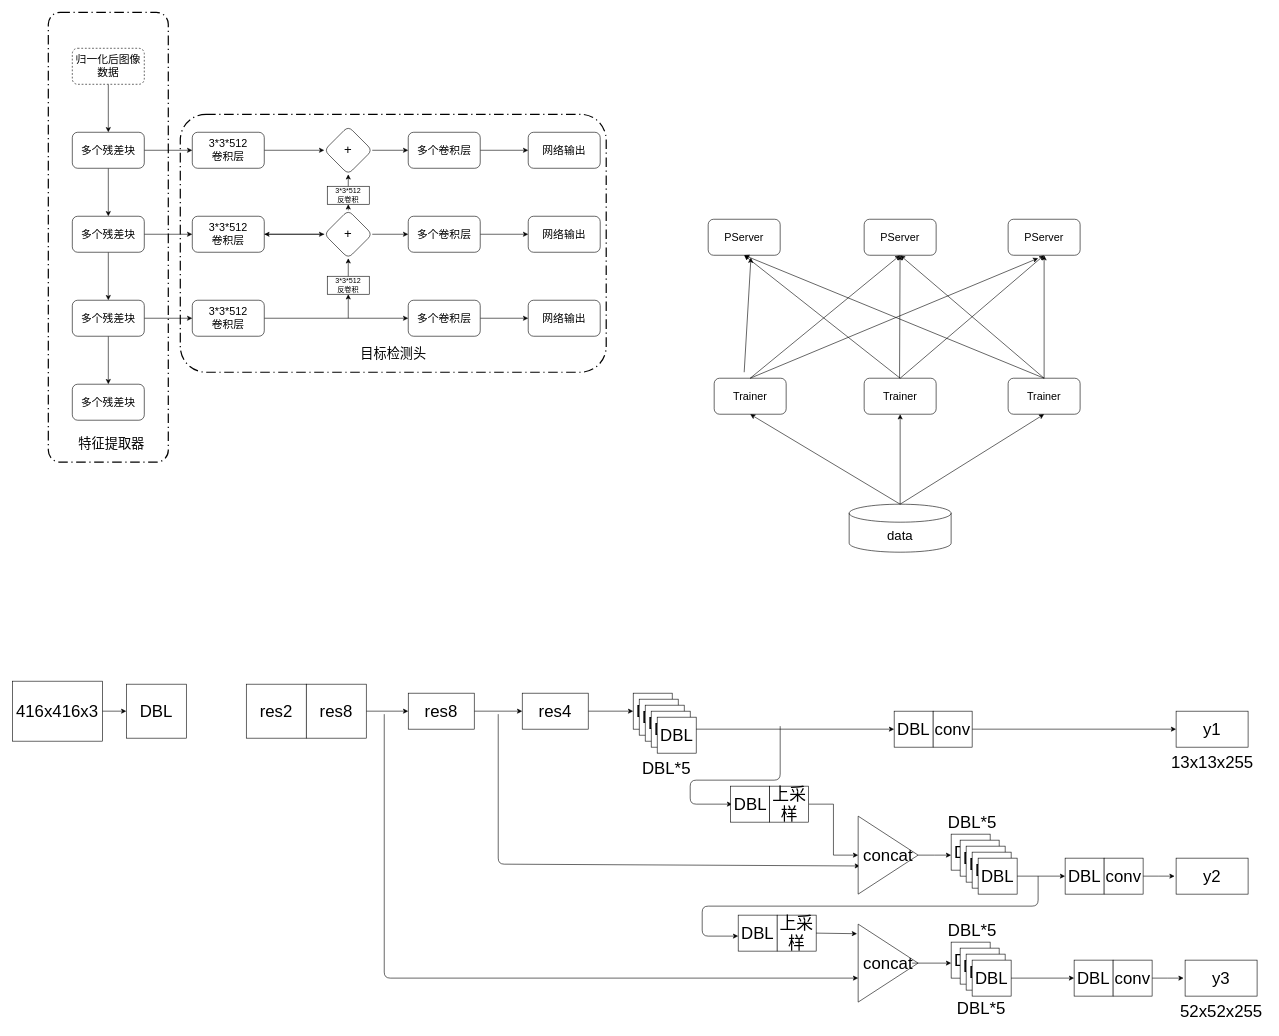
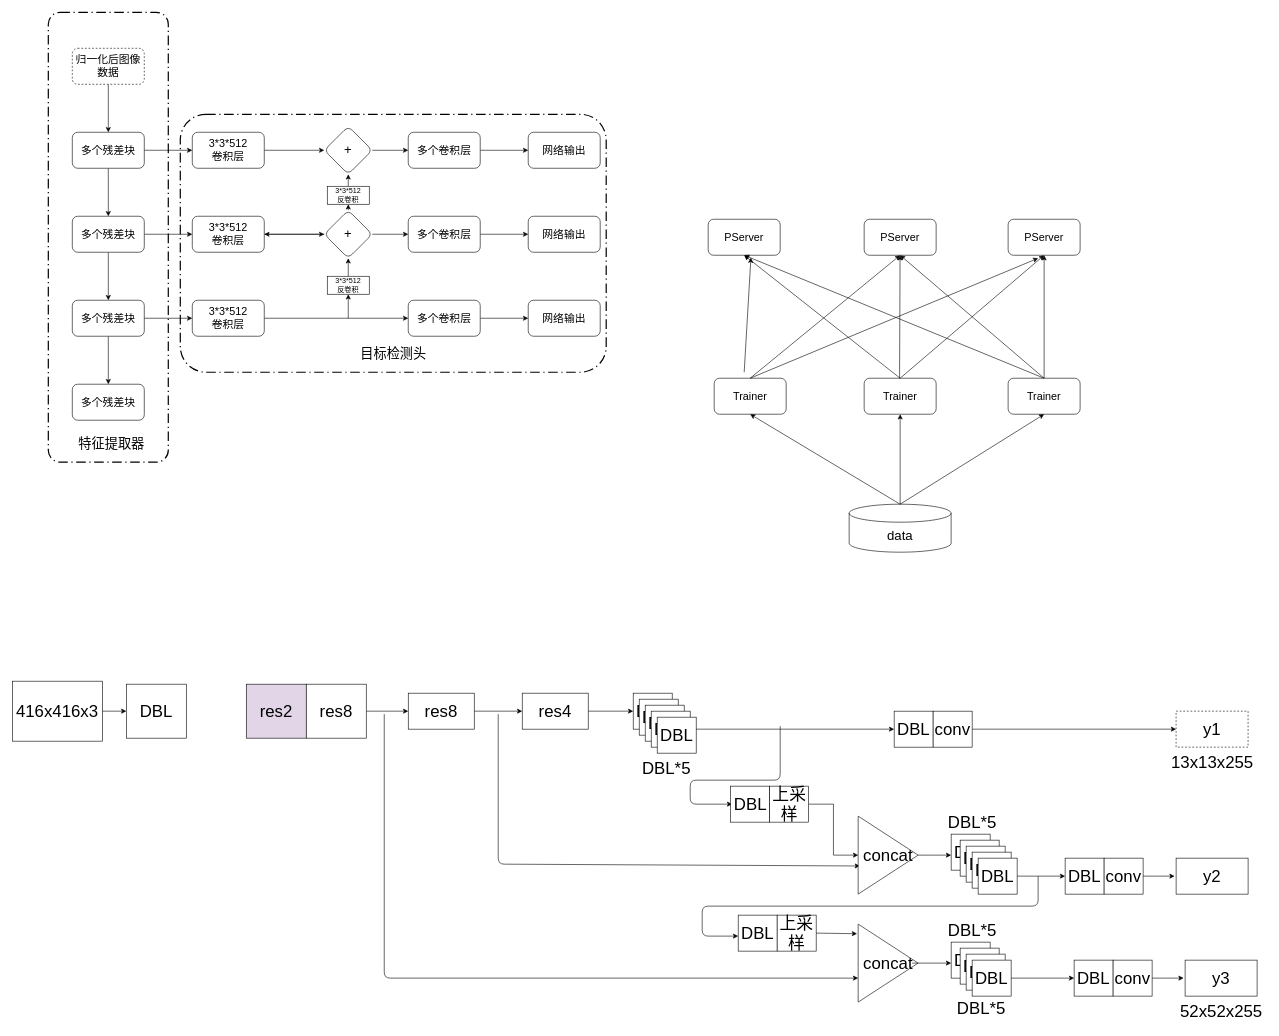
node "res2": fillcolor #ffffff -> #e1d5e7
node "y1": style solid -> dashed
